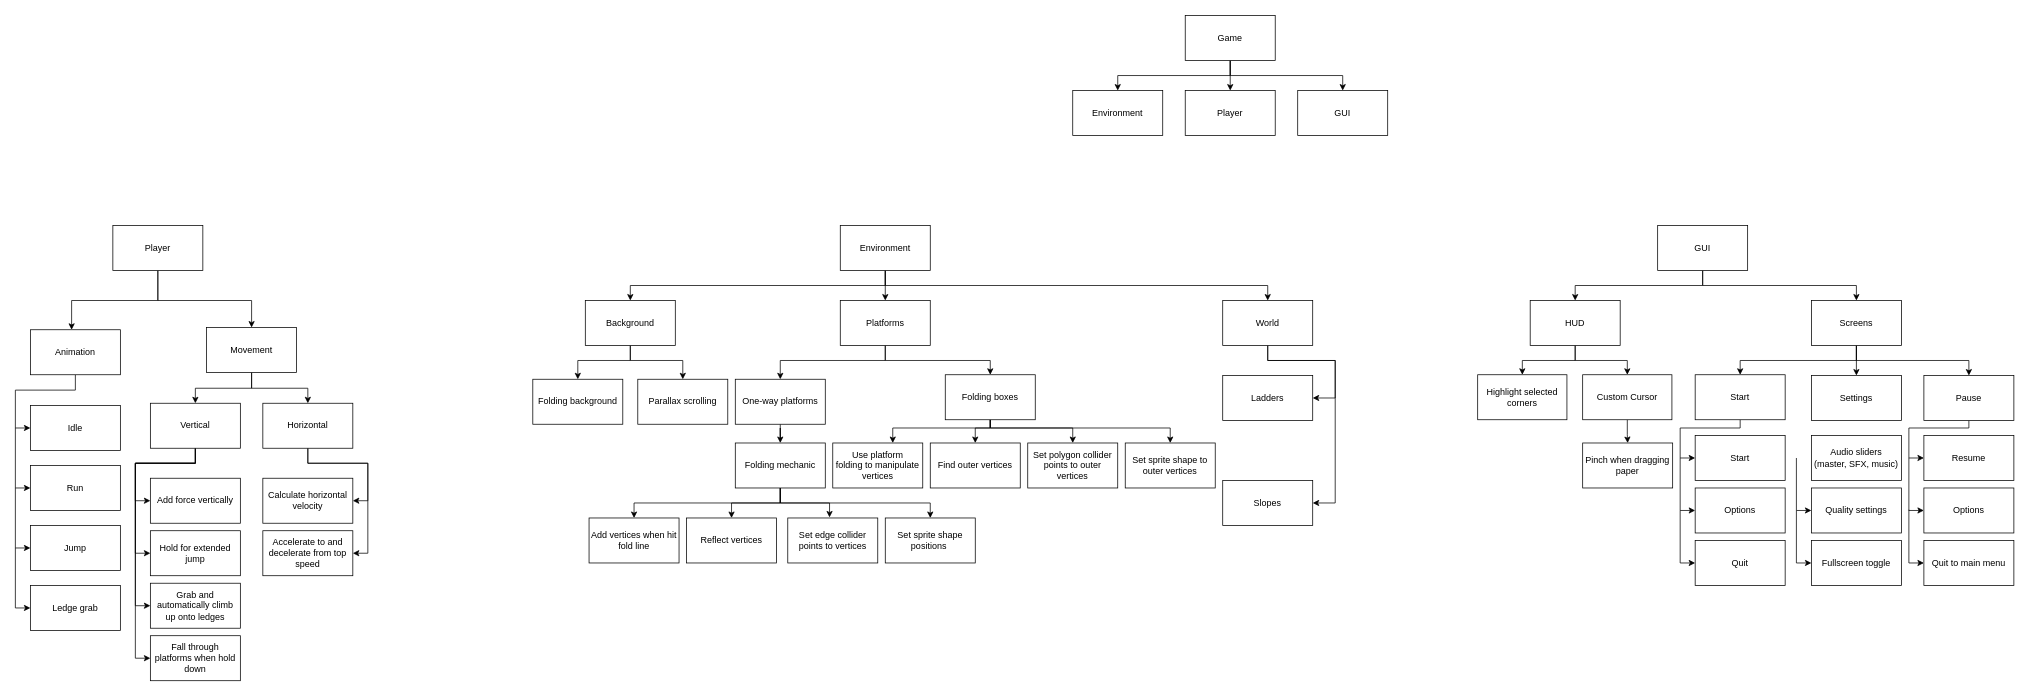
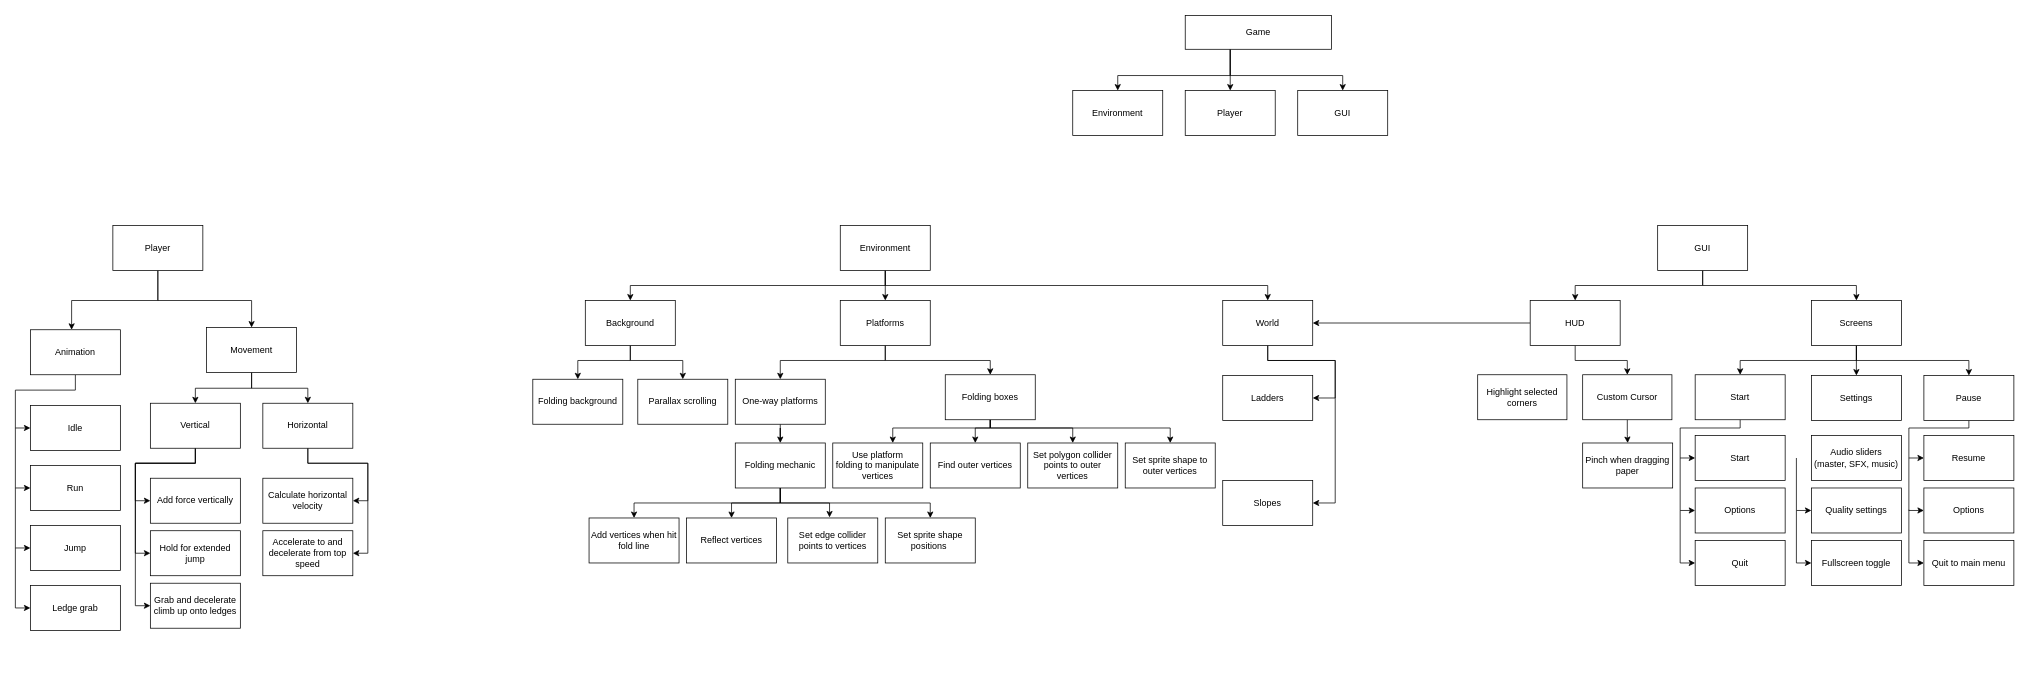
node "Game": size 90x45 -> 146x34
edge "HUD" -> "Highlight selected corners": now "HUD" -> "World"
node "Grab and automatically climb up onto ledges": label "Grab and automatically climb up onto ledges" -> "Grab and decelerate climb up onto ledges"
edge "Vertical" -> "Fall through platforms when hold down": removed
node "Fall through platforms when hold down": removed
